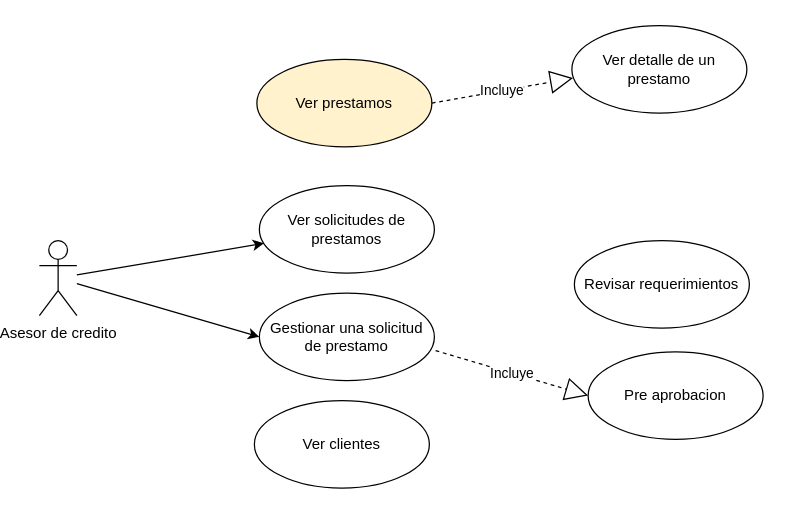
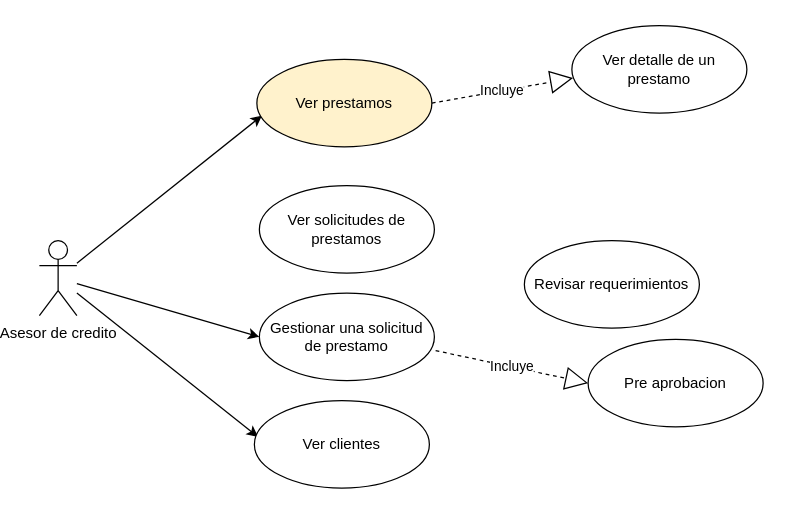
edge "Asesor de credito" -> "Ver solicitudes de prestamos": now "Asesor de credito" -> "Ver prestamos"
node "Revisar requerimientos": moved (662, 284) -> (612, 284)
edge "Asesor de credito" -> "Ver clientes": added
node "Pre aprobacion": moved (676, 396) -> (676, 383)
